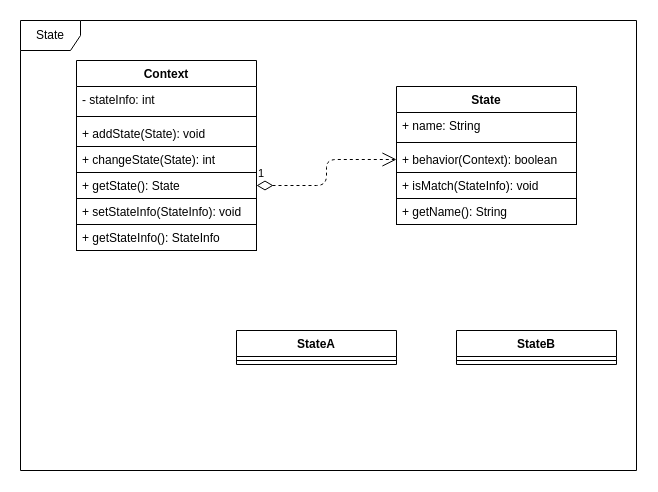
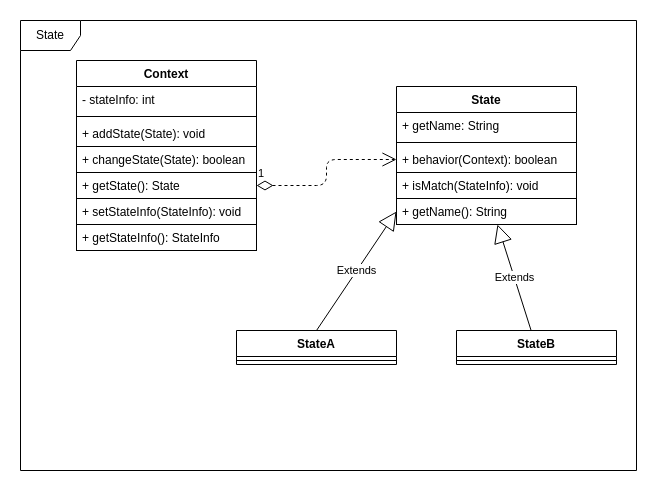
node "+ name: String": label "+ name: String" -> "+ getName: String"
node "+ changeState(State): int": label "+ changeState(State): int" -> "+ changeState(State): boolean"
edge "StateA" -> "+ getName(): String": added, label "Extends"
edge "StateB" -> "+ getName(): String": added, label "Extends"
